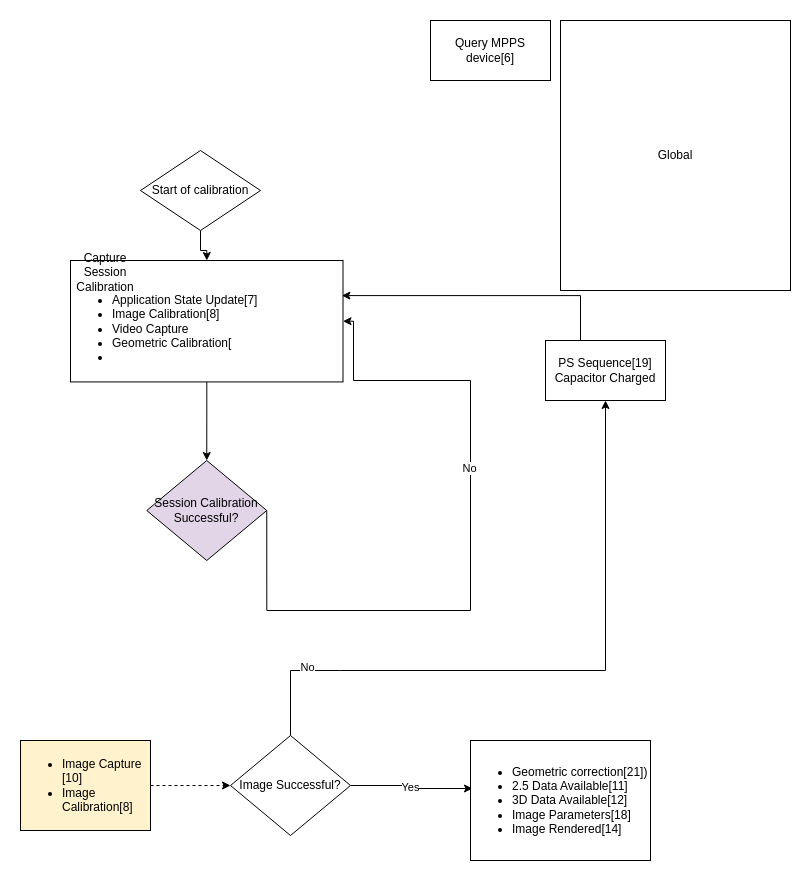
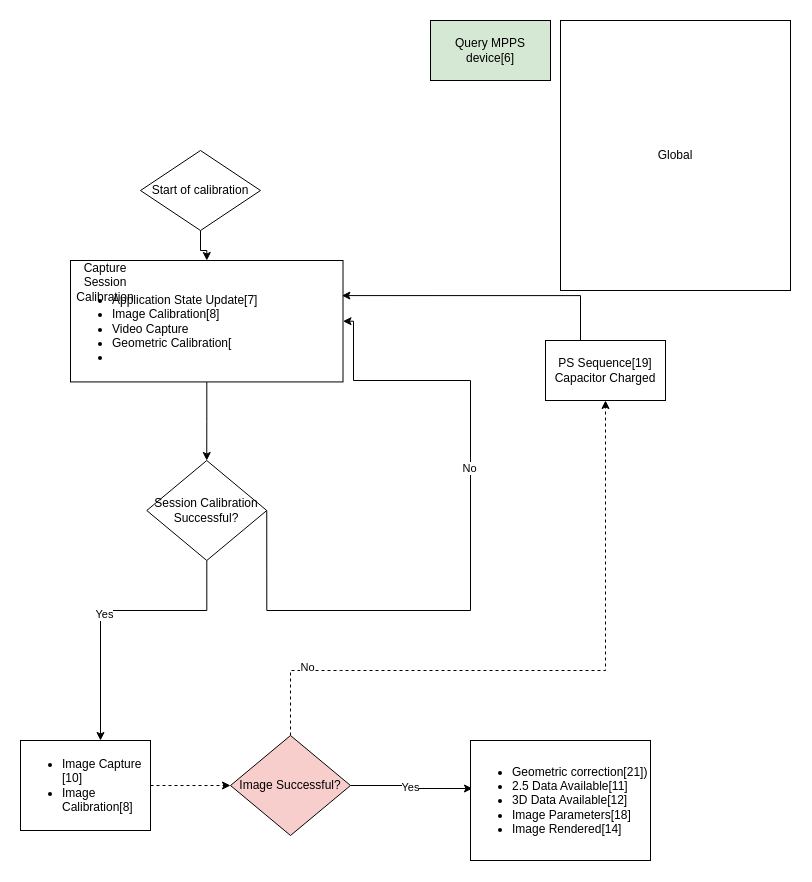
node "Query MPPS device[6]": fillcolor #ffffff -> #d5e8d4
node "Capture Session Calibration": moved (106, 273) -> (106, 283)
node "Session Calibration Successful?": fillcolor #e1d5e7 -> #ffffff
edge "Session Calibration Successful?" -> "Image Capture [10] Image Calibration[8]": added, label "Yes"
edge "Image Successful?" -> "PS Sequence[19] Capacitor Charged": style solid -> dashed
node "Image Capture [10] Image Calibration[8]": fillcolor #fff2cc -> #ffffff
node "Image Successful?": fillcolor #ffffff -> #f8cecc
